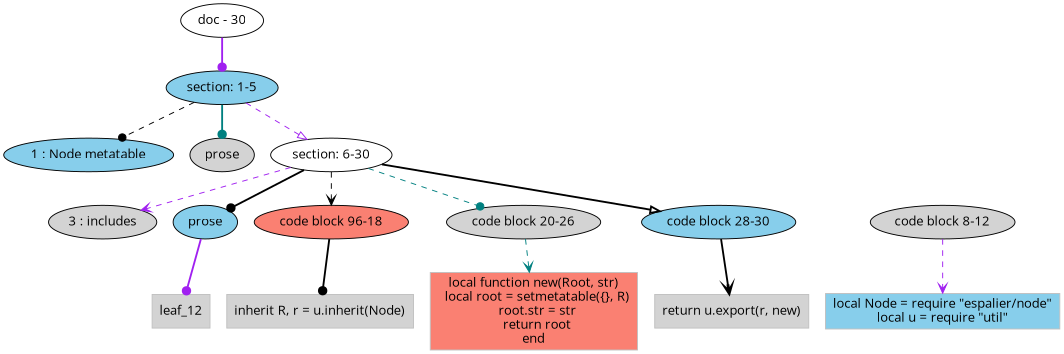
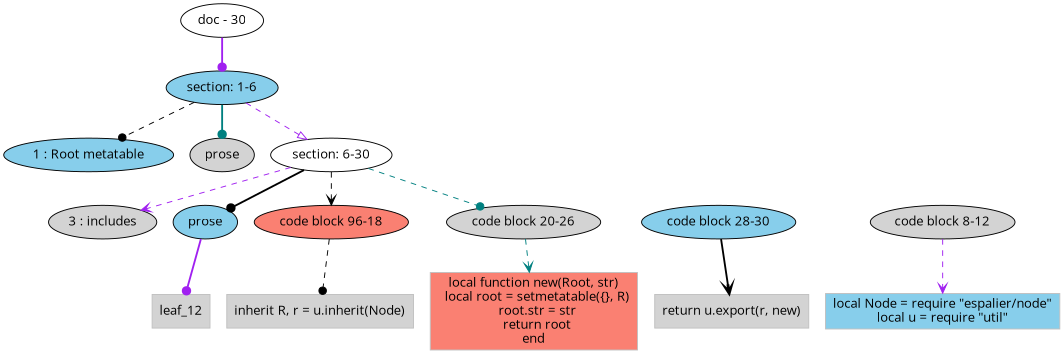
node "section: 1-5": label "section: 1-5" -> "section: 1-6"
node "1 : Node metatable": label "1 : Node metatable" -> "1 : Root metatable"
edge "section: 6-30" -> "code block 28-30": removed
edge "code block 96-18" -> "inherit R, r = u.inherit(Node)": style bold -> dashed
